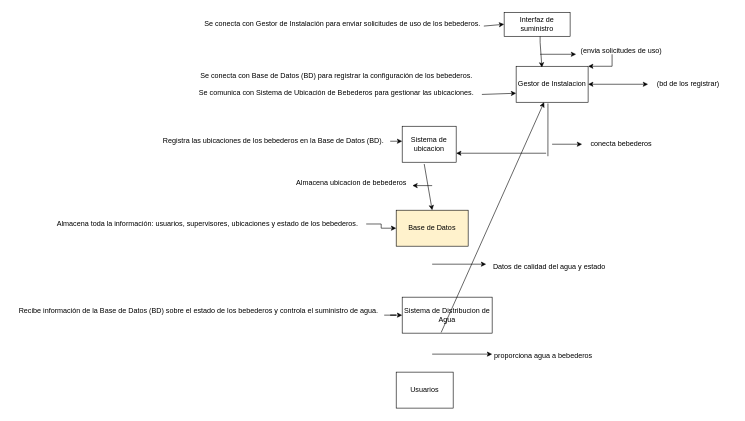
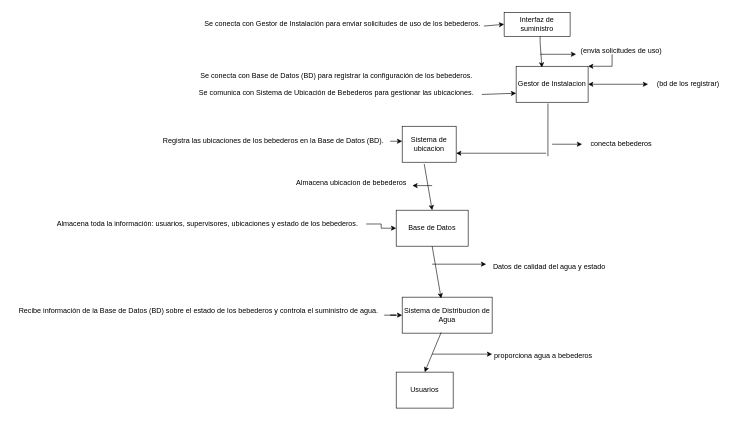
edge "Sistema de Distribucion de Agua" -> "Gestor de Instalacion": now "Sistema de Distribucion de Agua" -> "Usuarios"
node "Base de Datos": fillcolor #fff2cc -> #ffffff
edge "Base de Datos" -> "Sistema de Distribucion de Agua": added
